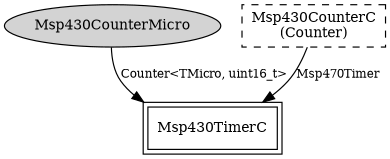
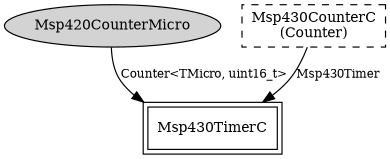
node "Msp430CounterMicro": label "Msp430CounterMicro" -> "Msp420CounterMicro"
edge "Msp430CounterC (Counter)" -> "Msp430TimerC": label "Msp470Timer" -> "Msp430Timer"
